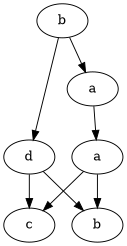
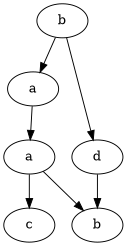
edge "d" -> "c": removed
